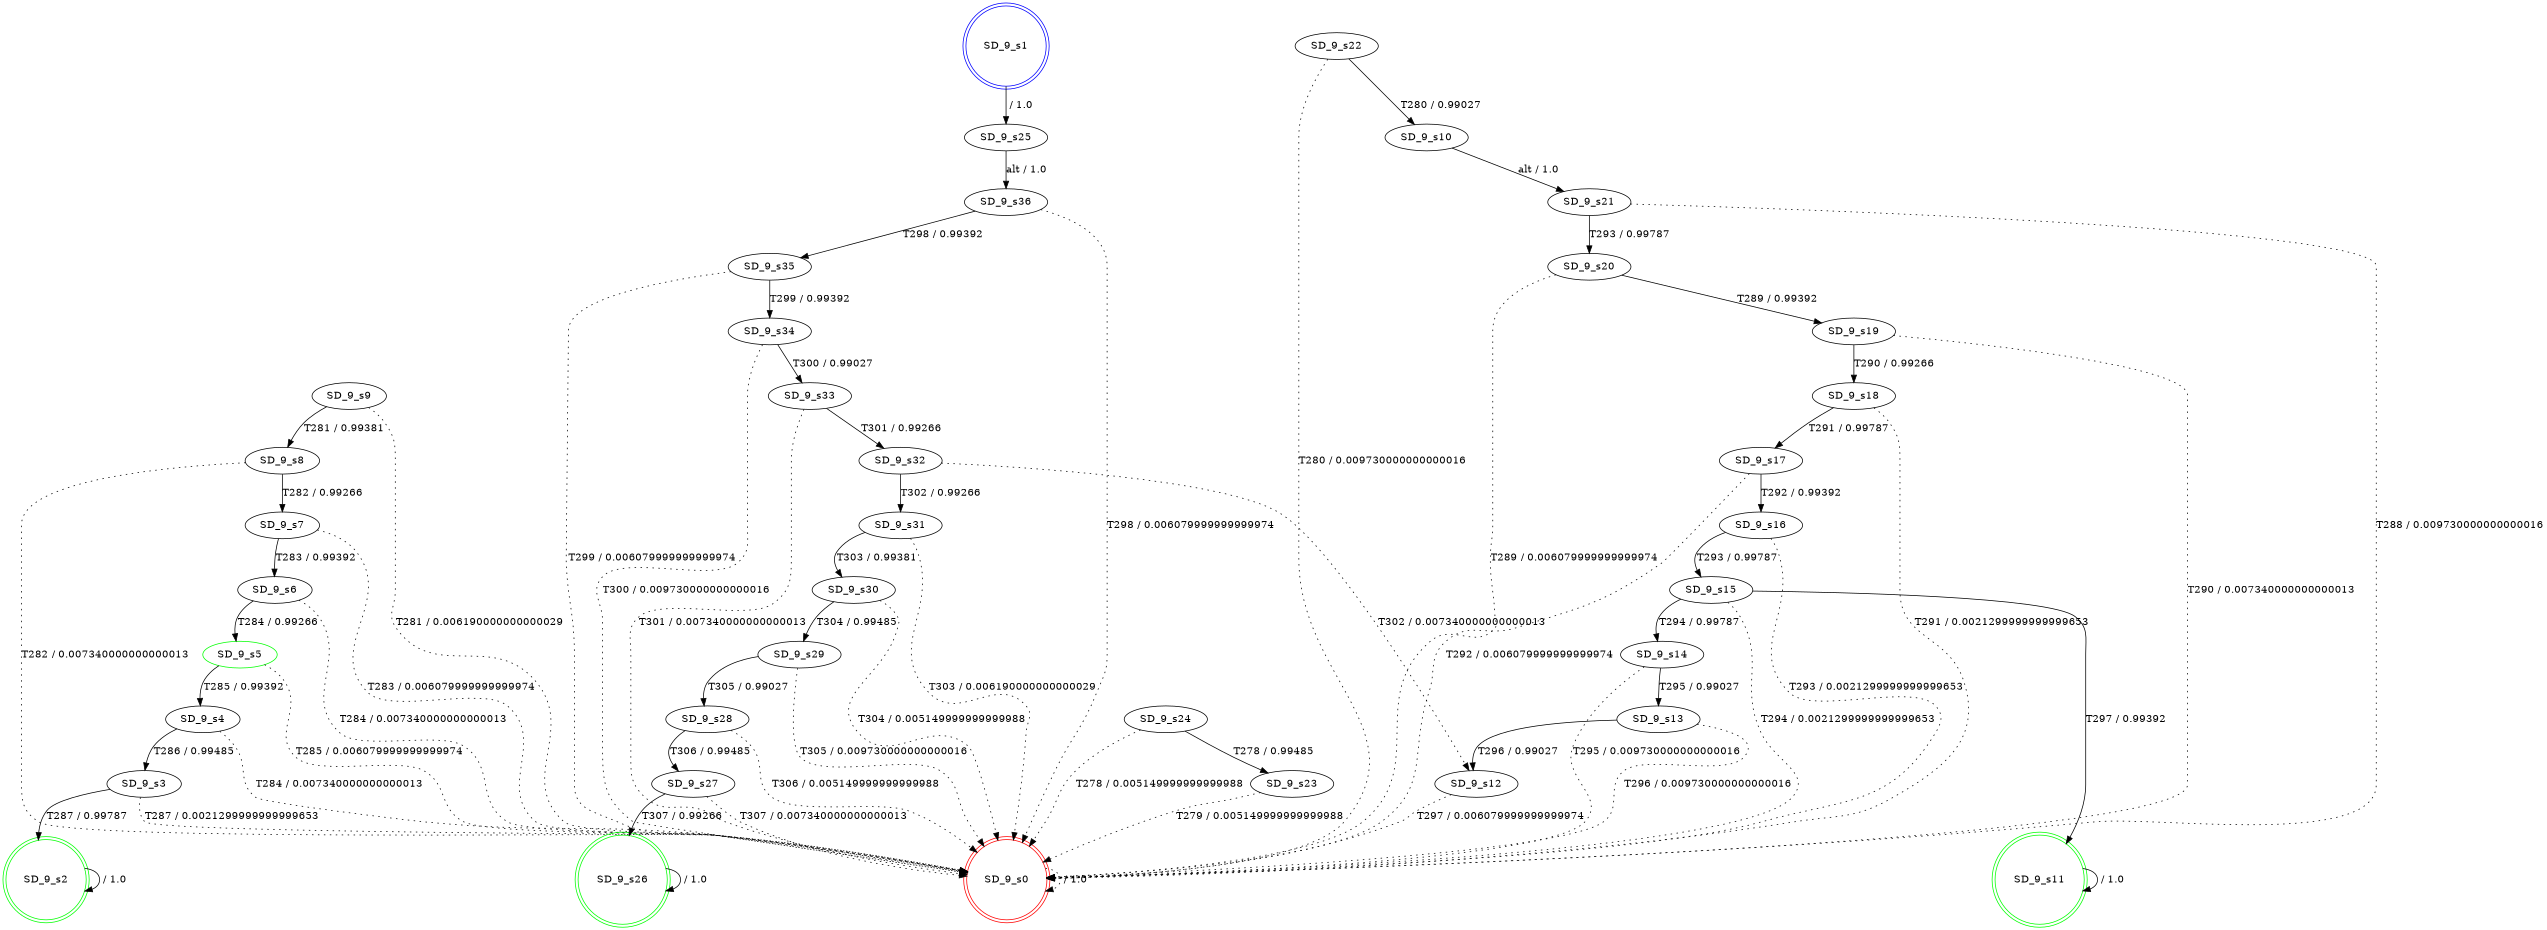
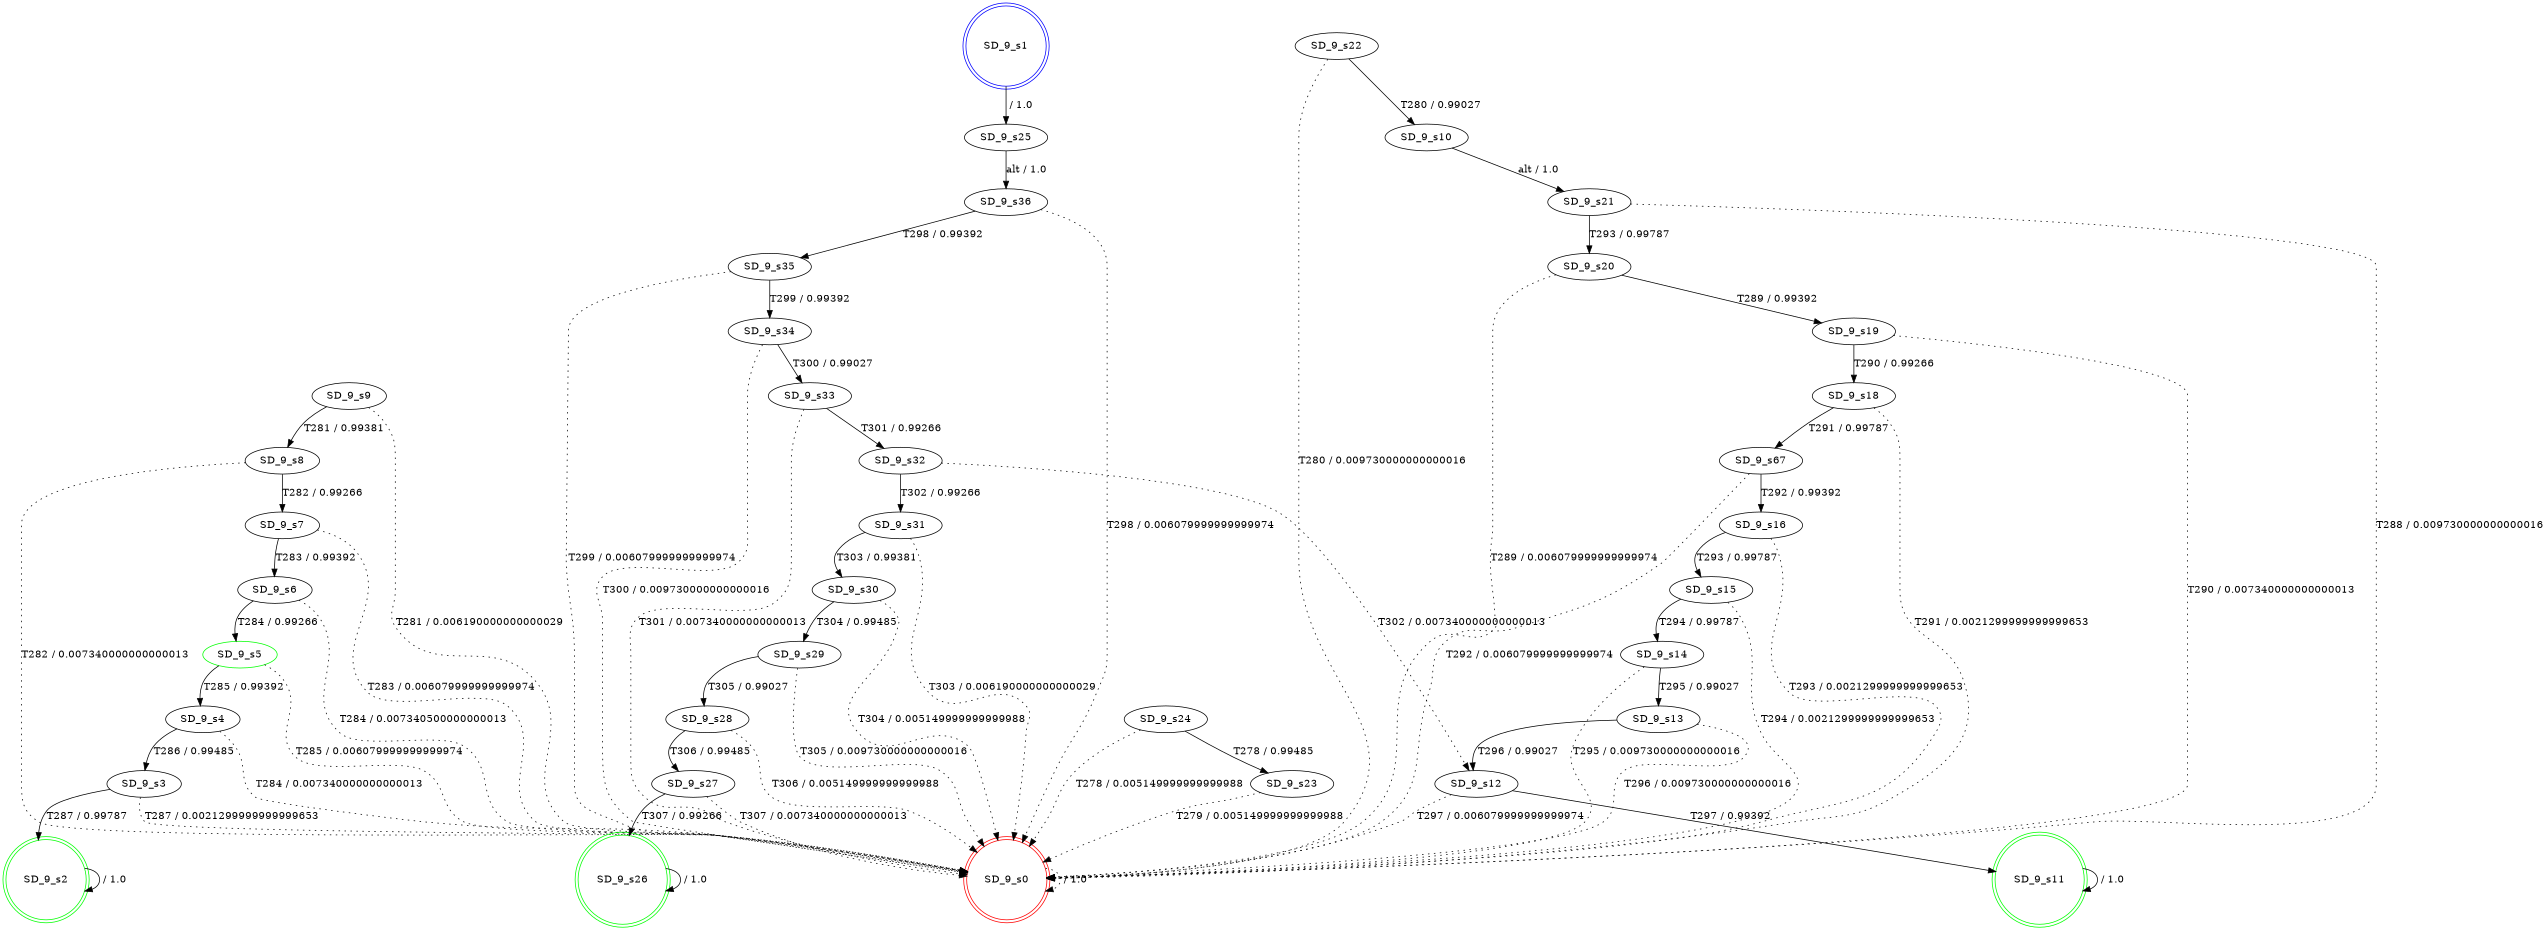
node "SD_9_s17": label "SD_9_s17" -> "SD_9_s67"
edge "SD_9_s15" -> "SD_9_s11": now "SD_9_s12" -> "SD_9_s11"
edge "SD_9_s6" -> "SD_9_s0": label "T284 / 0.007340000000000013" -> "T284 / 0.007340500000000013"
